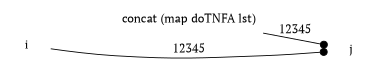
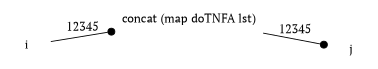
edge "i" -> "j": now "i" -> "concat (map doTNFA lst)"
